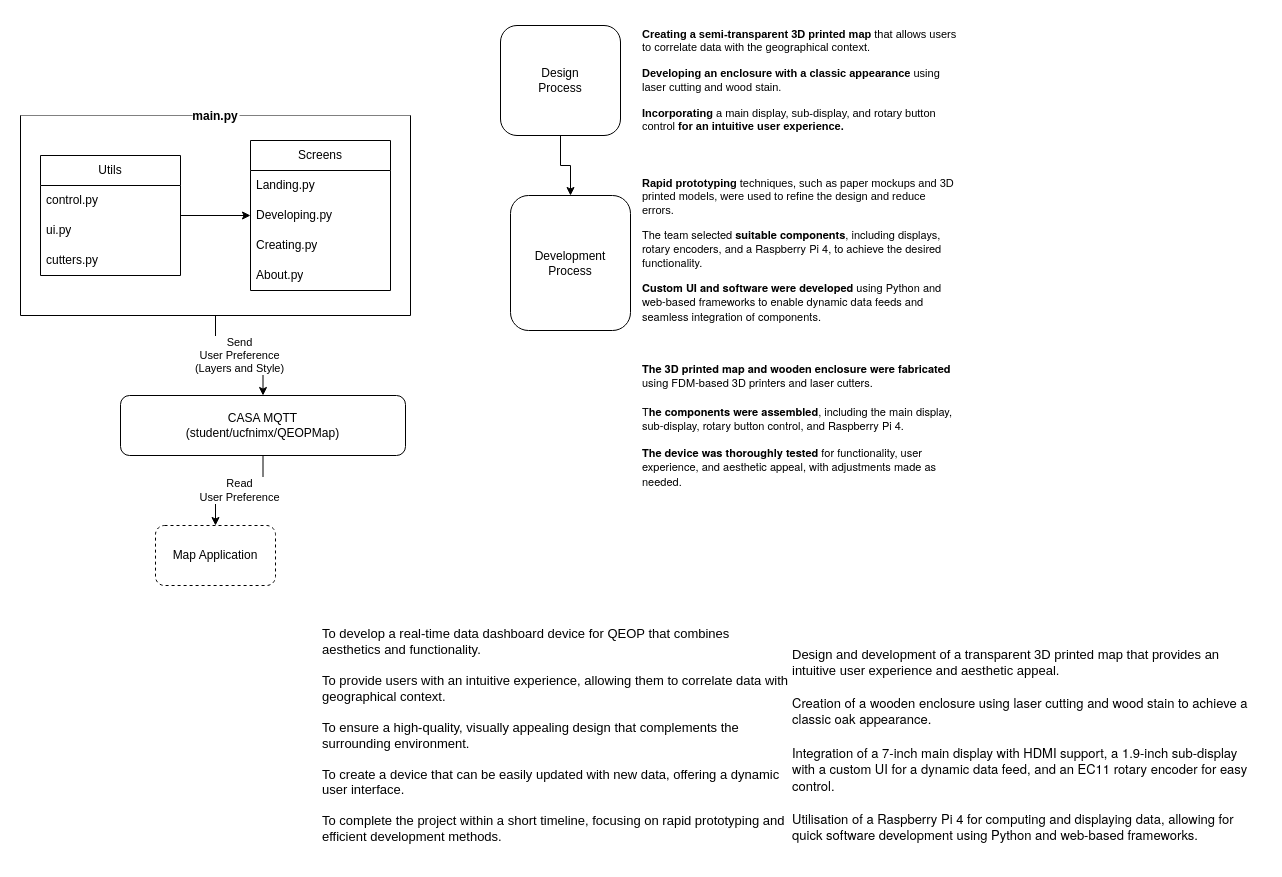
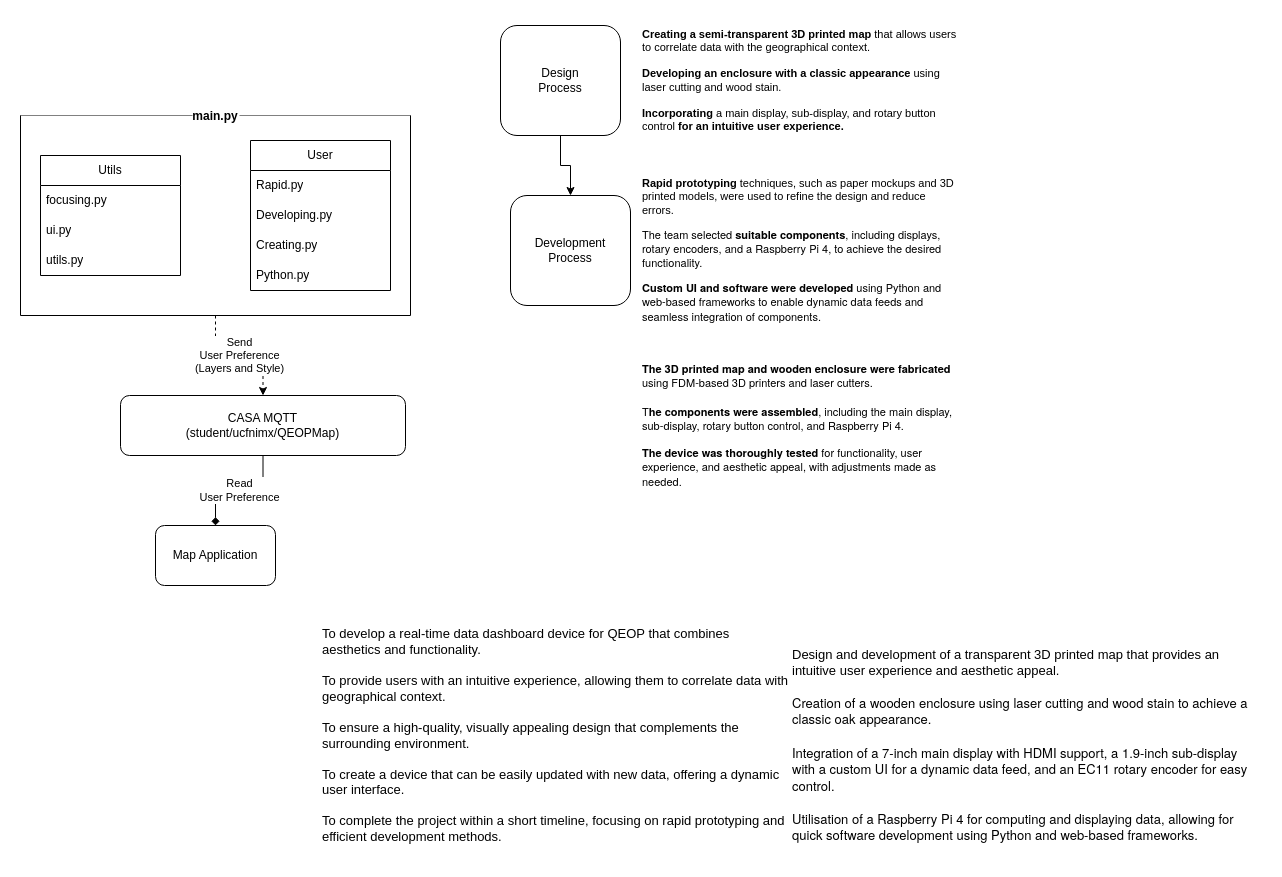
node "Screens": label "Screens" -> "User"
node "Landing.py": label "Landing.py" -> "Rapid.py"
node "control.py": label "control.py" -> "focusing.py"
edge "Utils" -> "Developing.py": removed
node "cutters.py": label "cutters.py" -> "utils.py"
node "Development Process": size 120x135 -> 120x110
node "About.py": label "About.py" -> "Python.py"
edge "main.py" -> "CASA MQTT (student/ucfnimx/QEOPMap)": style solid -> dashed
edge "CASA MQTT (student/ucfnimx/QEOPMap)" -> "Map Application": arrowhead classic -> diamond
node "Map Application": style dashed -> solid
